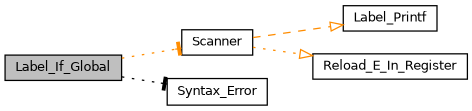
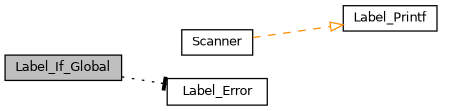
edge "Label_If_Global" -> "Scanner": removed
node "Reload_E_In_Register": removed
node "Syntax_Error": label "Syntax_Error" -> "Label_Error"
